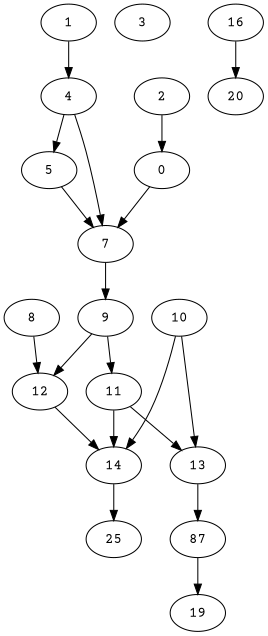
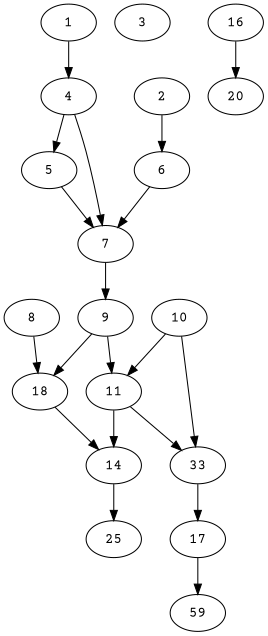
node "0": label "0" -> "6"
edge "10" -> "14": now "10" -> "11"
node "12": label "12" -> "18"
node "13": label "13" -> "33"
node "87": label "87" -> "17"
node "19": label "19" -> "59"
